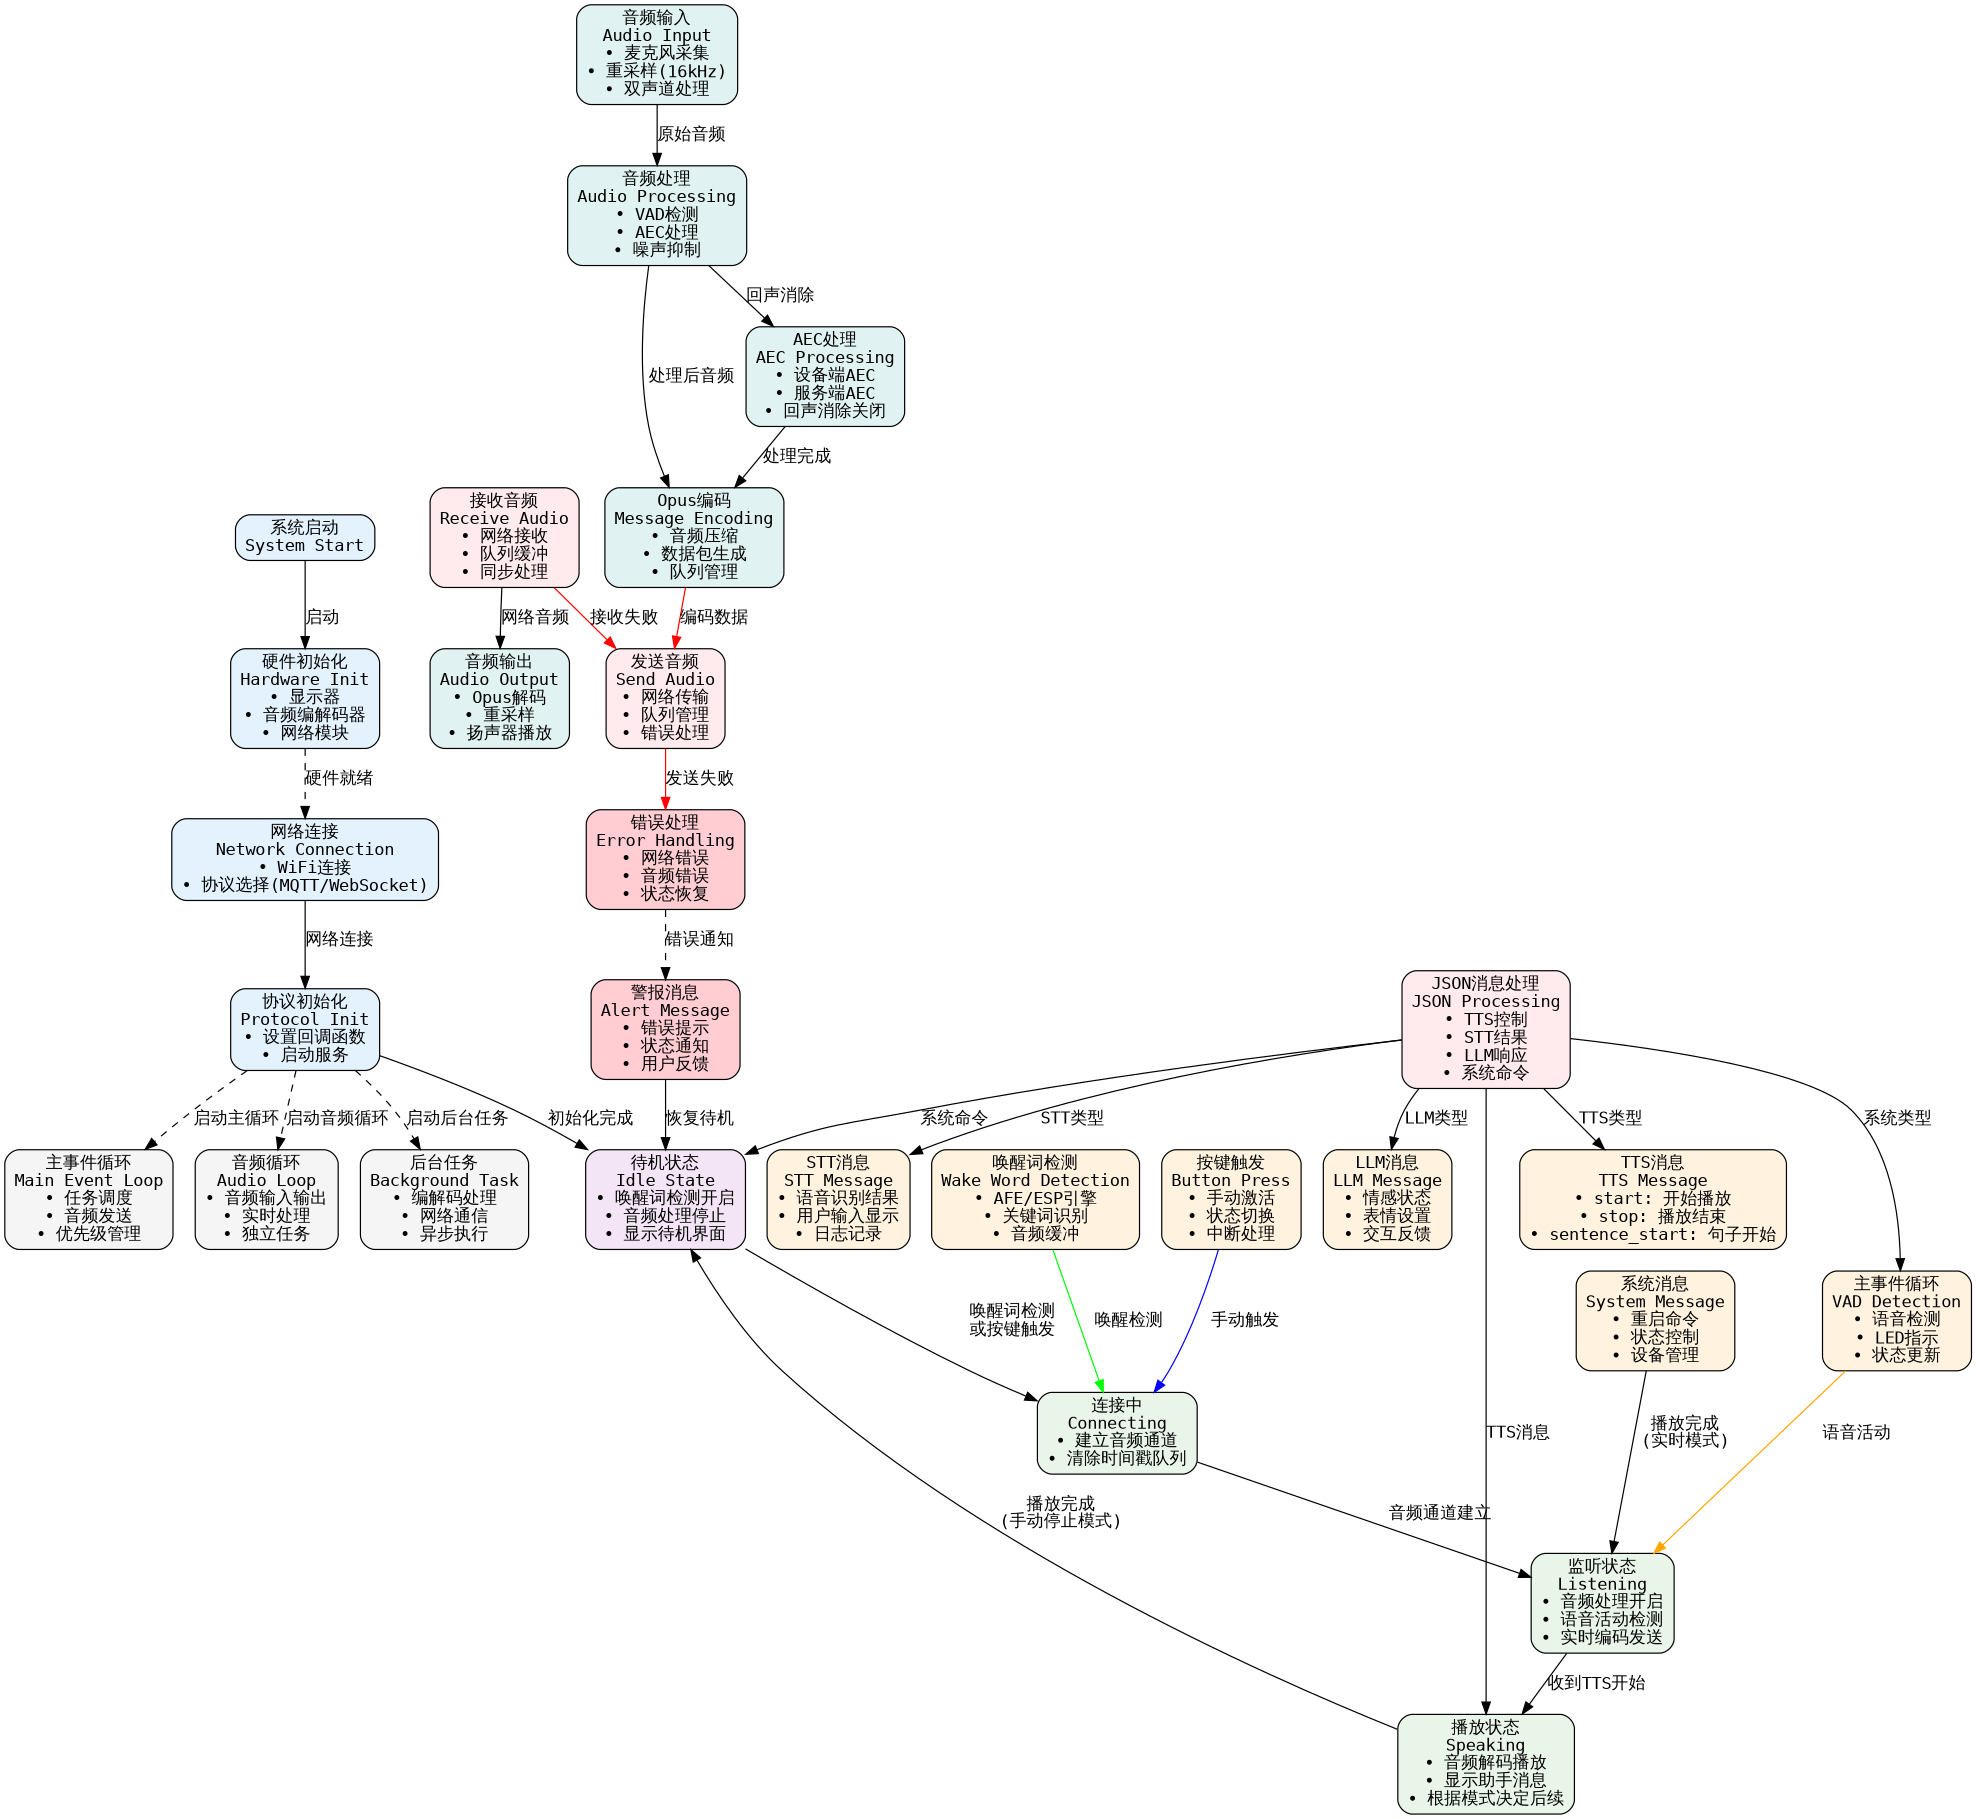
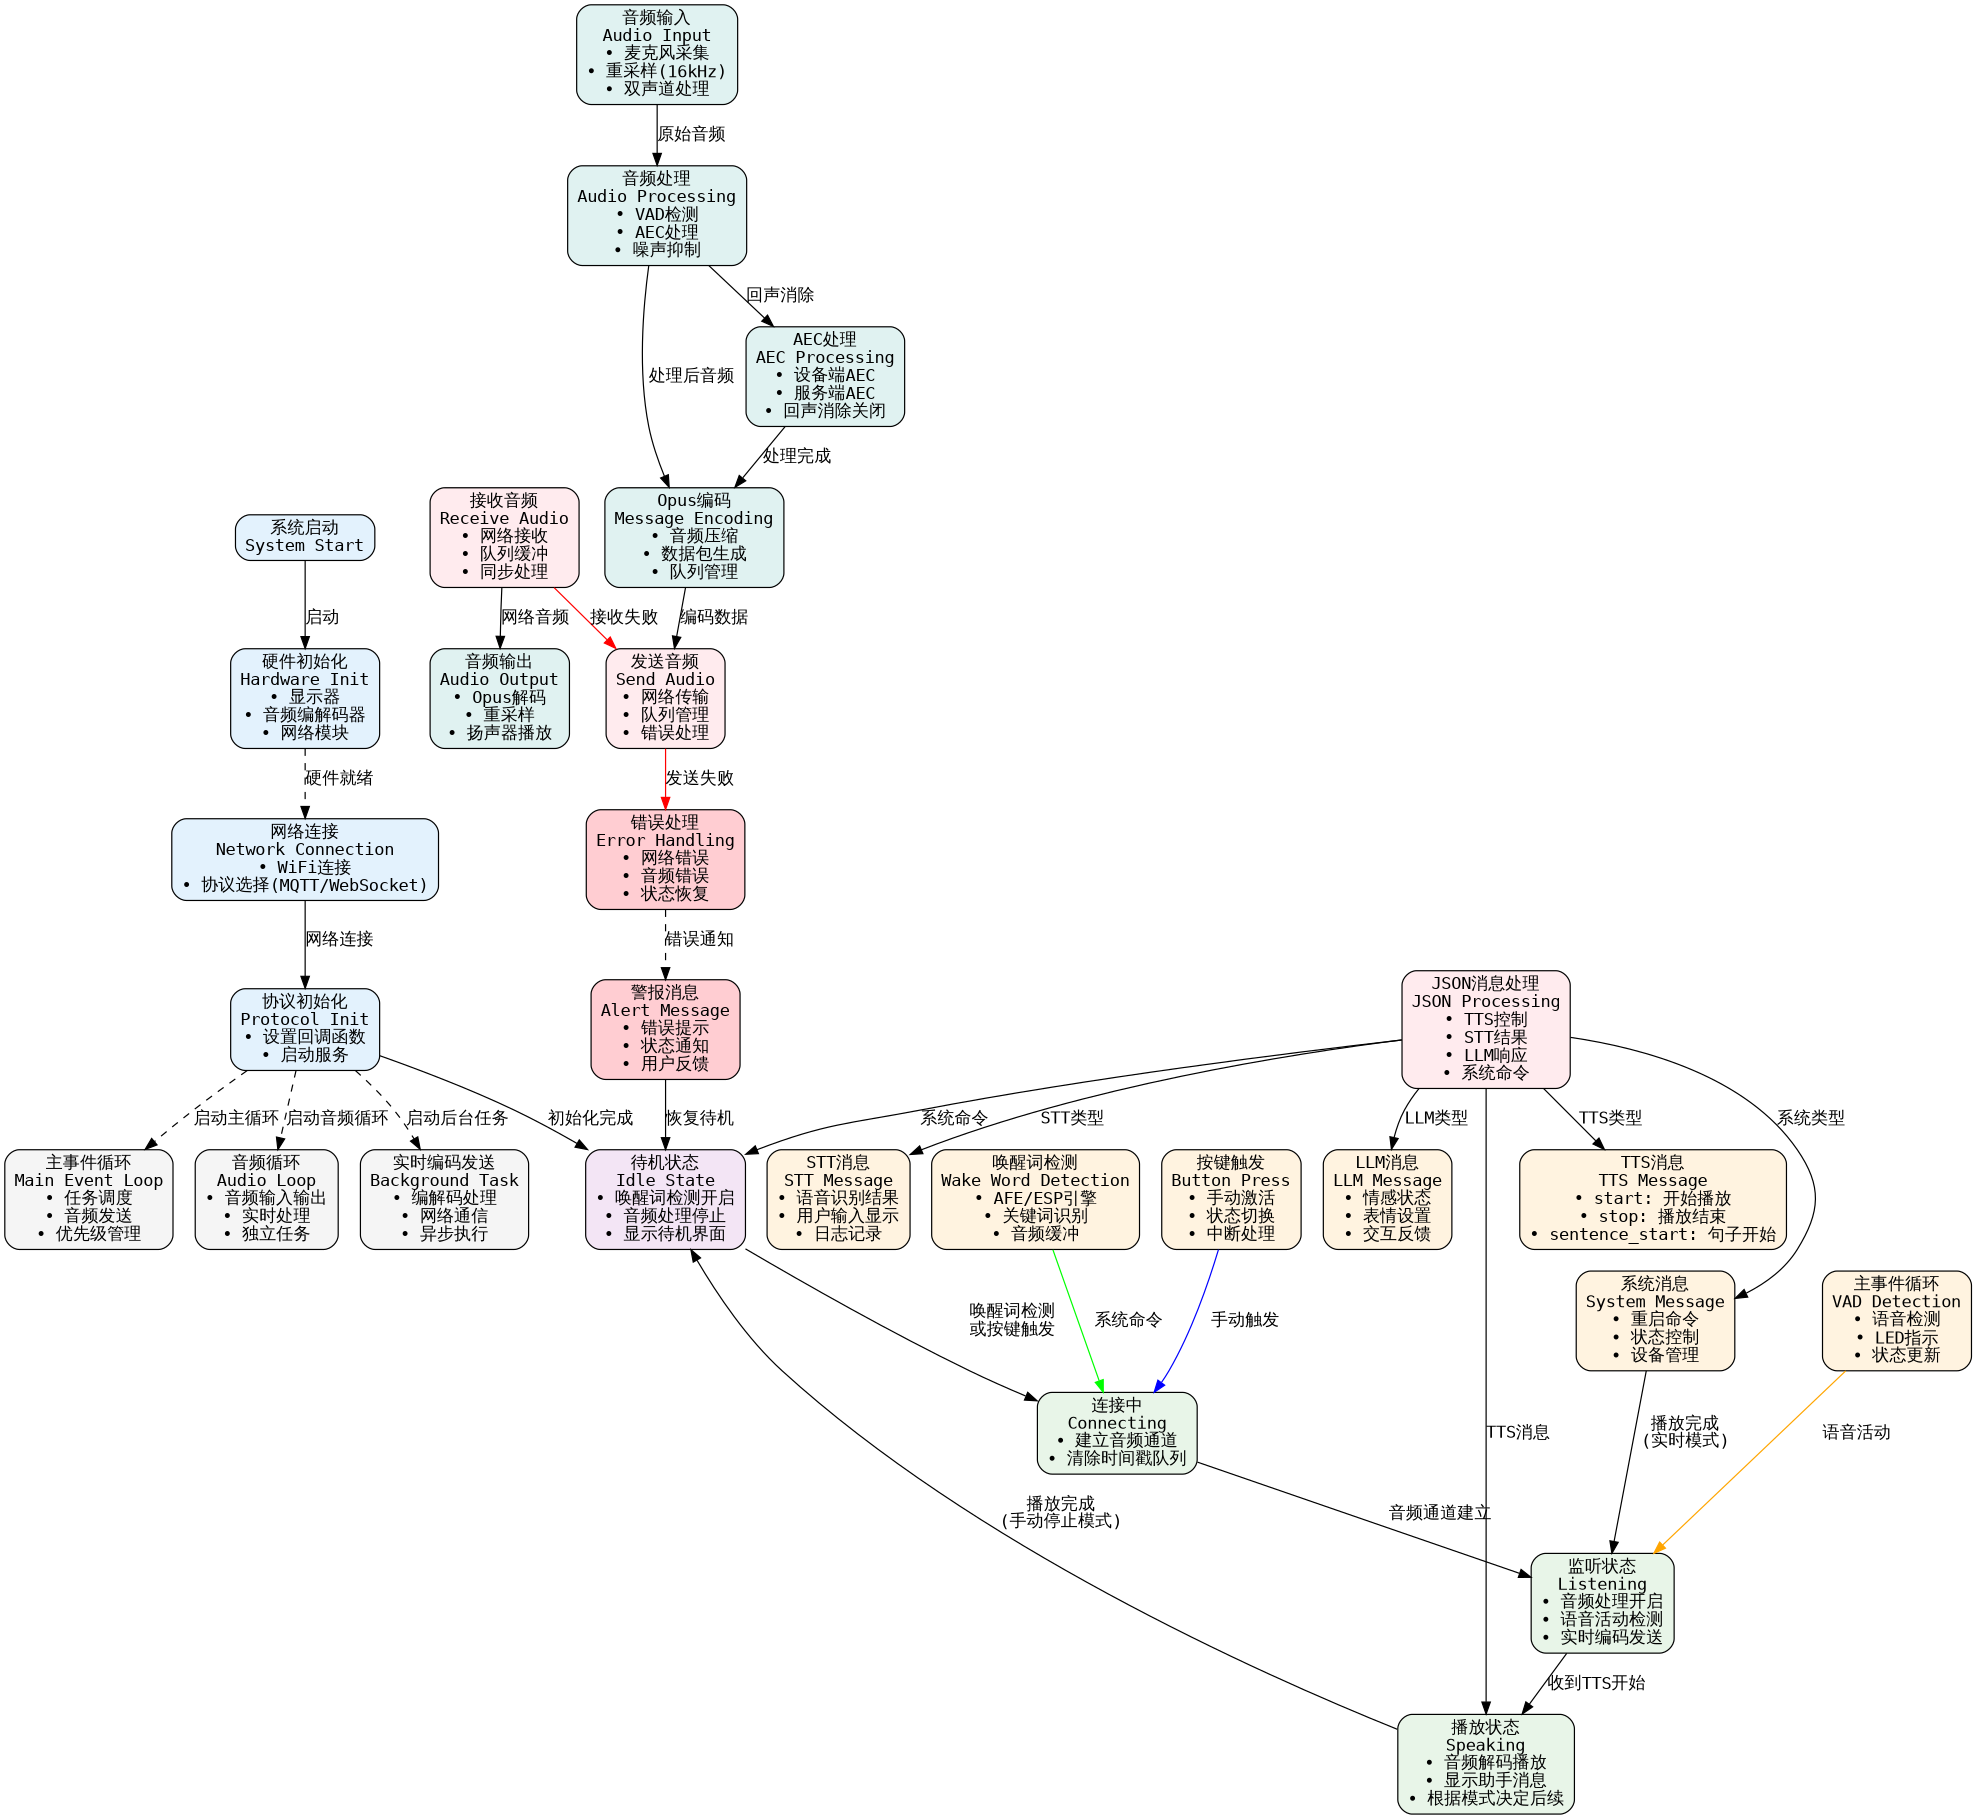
edge "Opus编码 Message Encoding • 音频压缩 • 数据包生成 • 队列管理" -> "发送音频 Send Audio • 网络传输 • 队列管理 • 错误处理": color red -> black
edge "JSON消息处理 JSON Processing • TTS控制 • STT结果 • LLM响应 • 系统命令" -> "主事件循环 VAD Detection • 语音检测 • LED指示 • 状态更新": now "JSON消息处理 JSON Processing • TTS控制 • STT结果 • LLM响应 • 系统命令" -> "系统消息 System Message • 重启命令 • 状态控制 • 设备管理"
node "后台任务 Background Task • 编解码处理 • 网络通信 • 异步执行": label "后台任务 Background Task • 编解码处理 • 网络通信 • 异步执行" -> "实时编码发送 Background Task • 编解码处理 • 网络通信 • 异步执行"
edge "唤醒词检测 Wake Word Detection • AFE/ESP引擎 • 关键词识别 • 音频缓冲" -> "连接中 Connecting • 建立音频通道 • 清除时间戳队列": label "唤醒检测" -> "系统命令"
